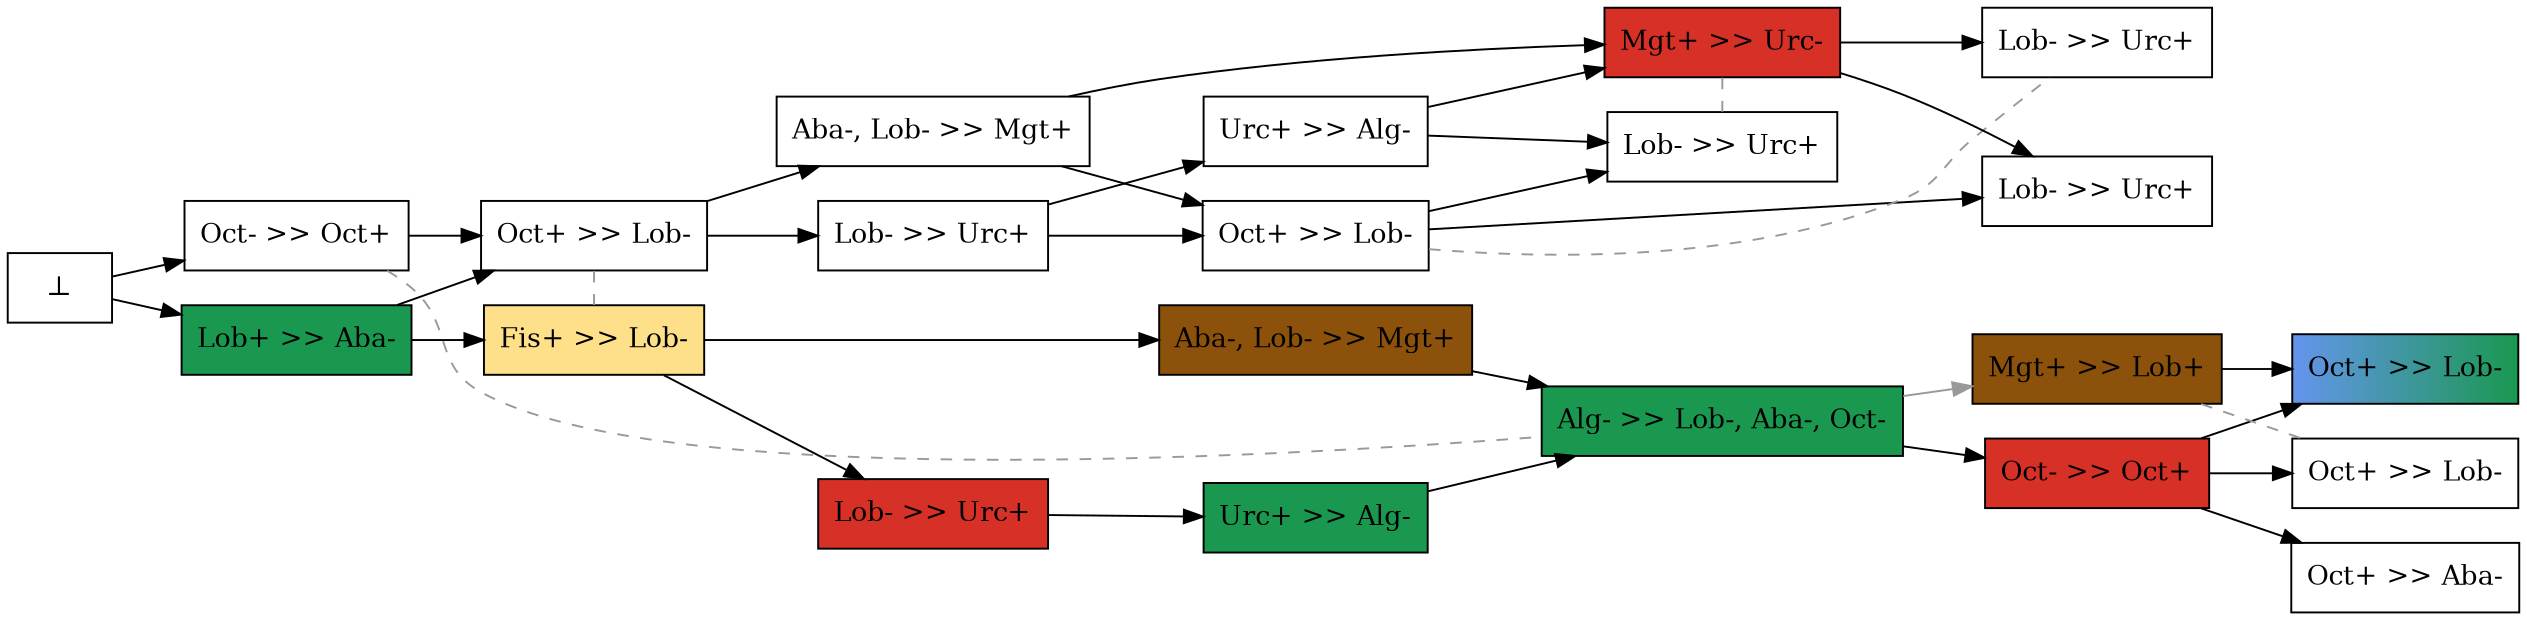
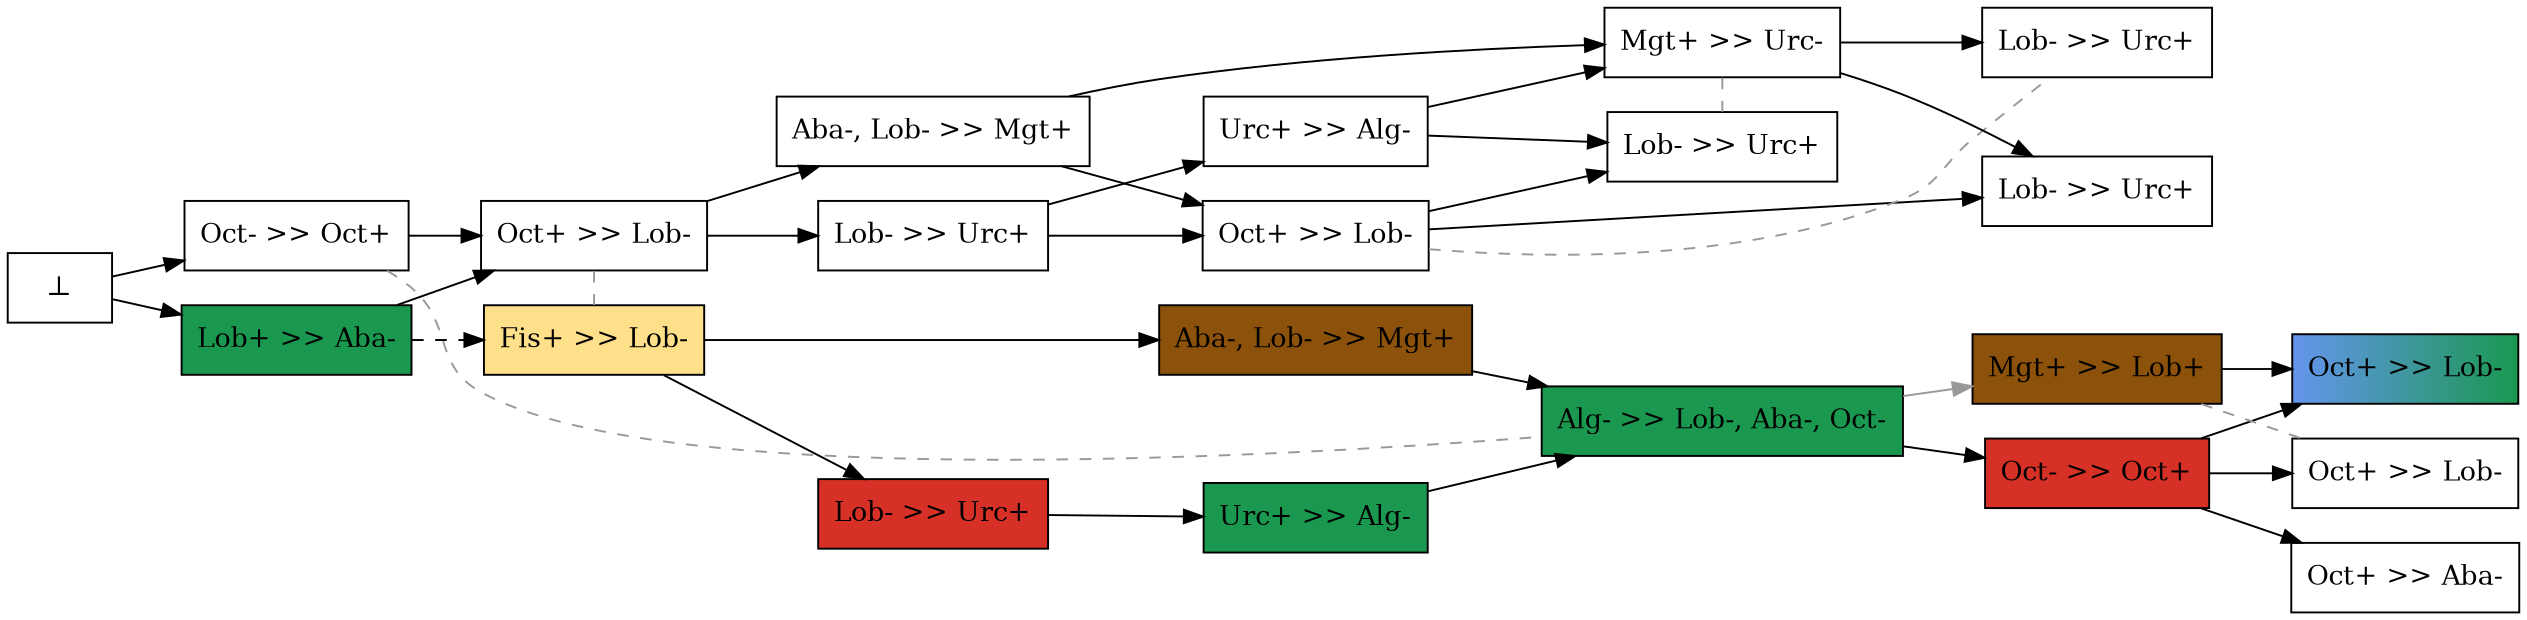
node "Mgt+ >> Urc-": fillcolor #d73027 -> white
edge "Lob+ >> Aba-" -> "Fis+ >> Lob-": style solid -> dashed
